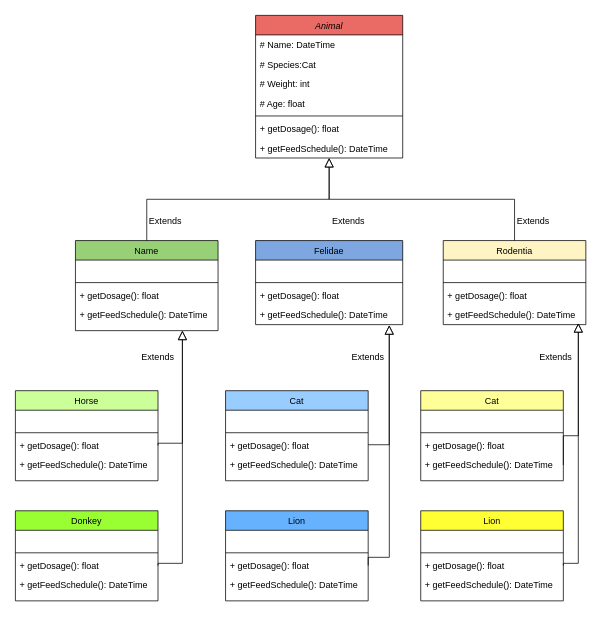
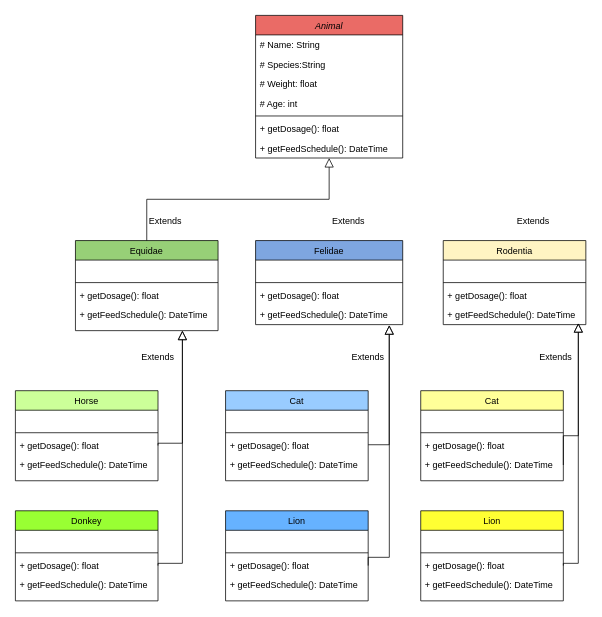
node "# Name: DateTime": label "# Name: DateTime" -> "# Name: String"
node "# Species:Cat": label "# Species:Cat" -> "# Species:String"
node "# Weight: int": label "# Weight: int" -> "# Weight: float"
node "# Age: float": label "# Age: float" -> "# Age: int"
edge "Rodentia" -> "Animal": removed
node "Name": label "Name" -> "Equidae"
